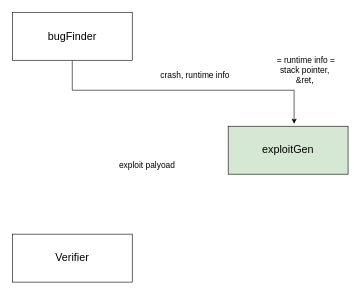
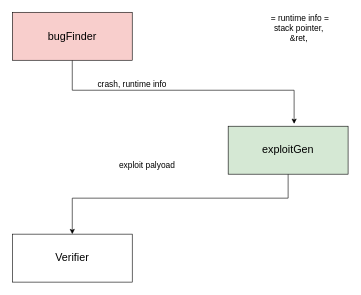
node "bugFinder": fillcolor #ffffff -> #f8cecc
node "crash, runtime info": moved (195, 75) -> (132, 84)
node "= runtime info = stack pointer, &ret,": moved (306, 75) -> (300, 33)
edge "exploitGen" -> "Verifier": added
